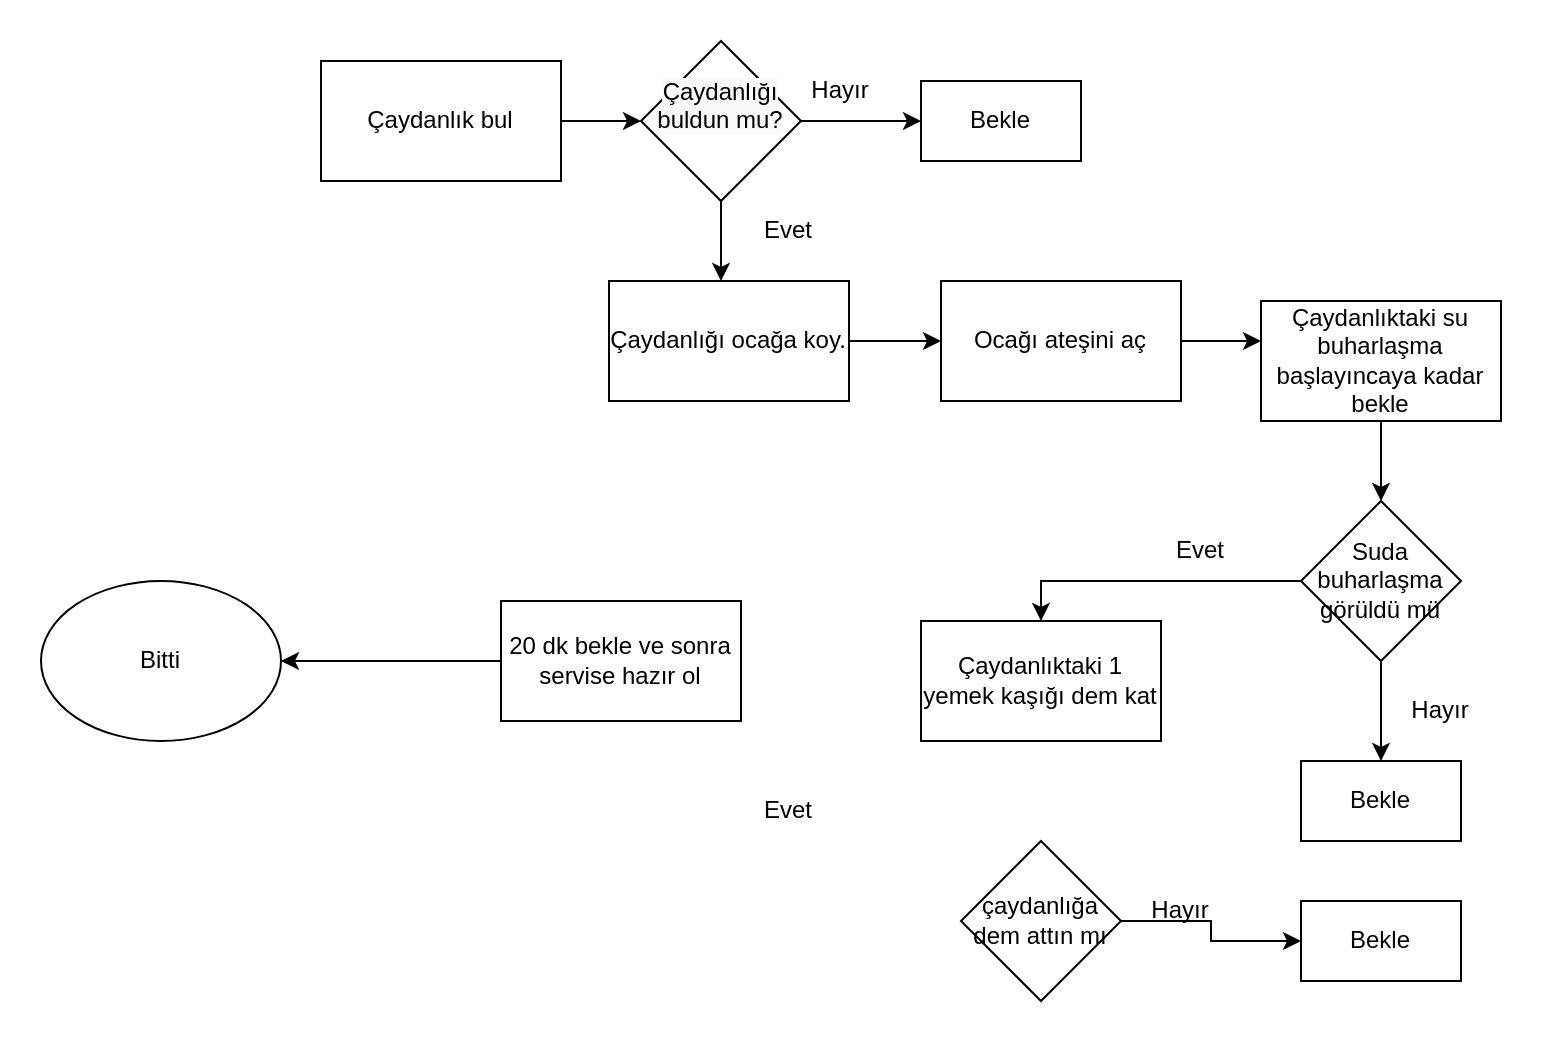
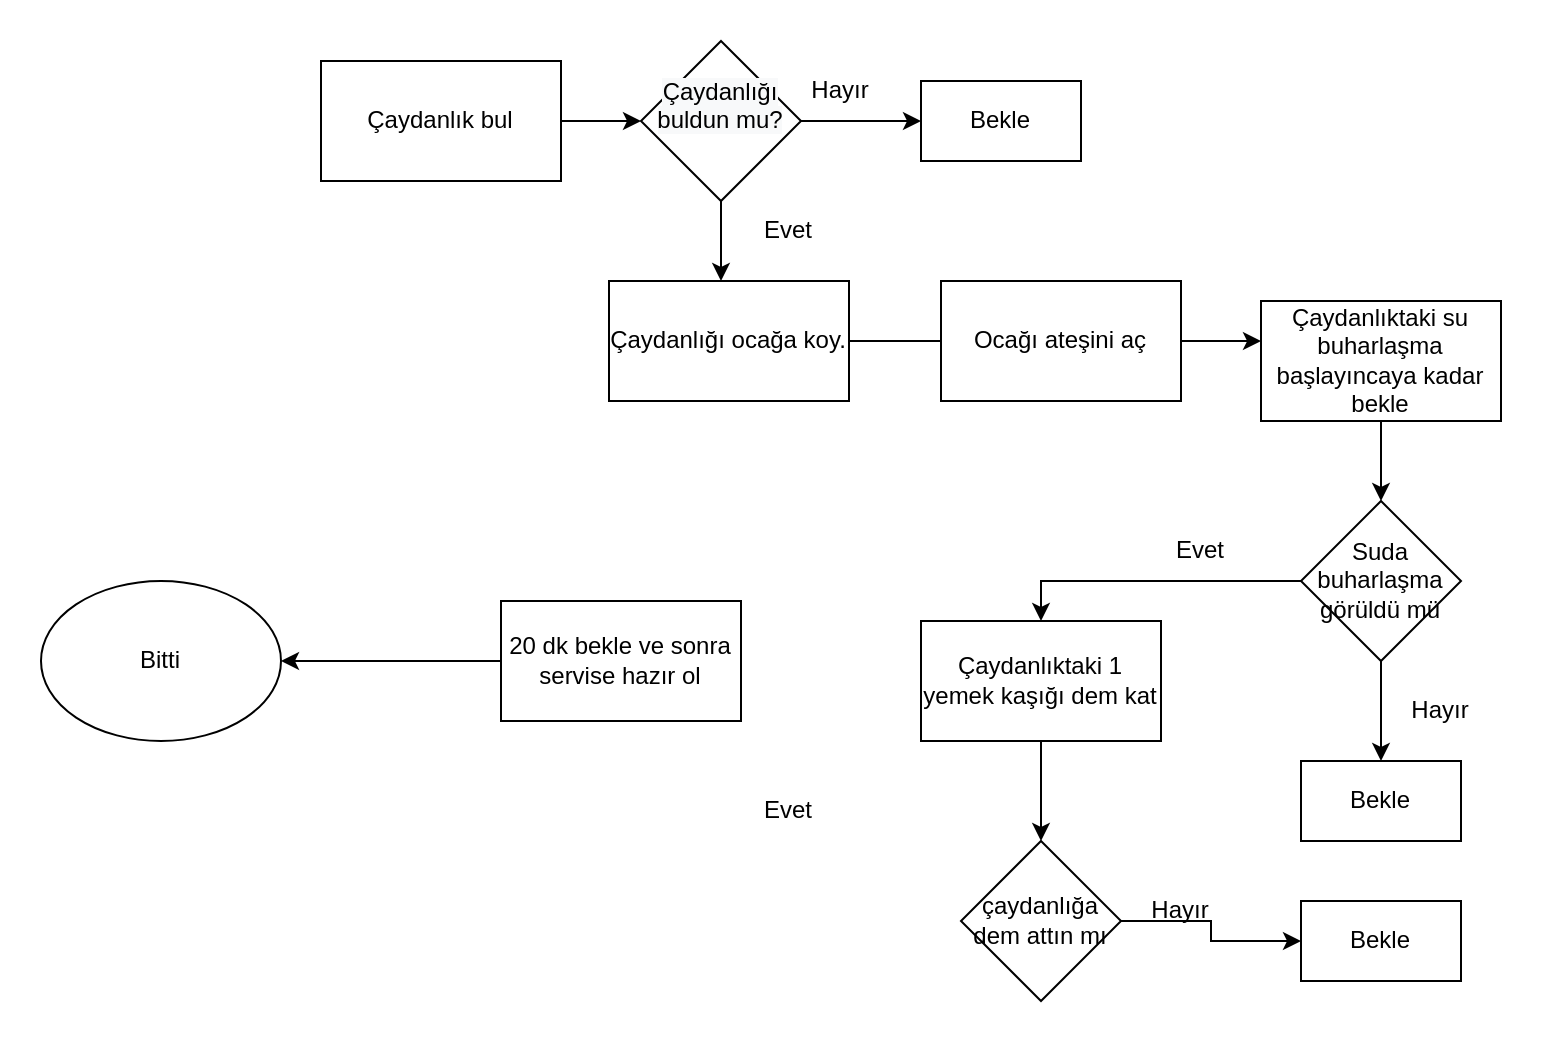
edge "Çaydanlığı ocağa koy." -> "Ocağı ateşini aç": arrowhead classic -> none
edge "Çaydanlıktaki 1 yemek kaşığı dem kat" -> "çaydanlığa dem attın mı": added
